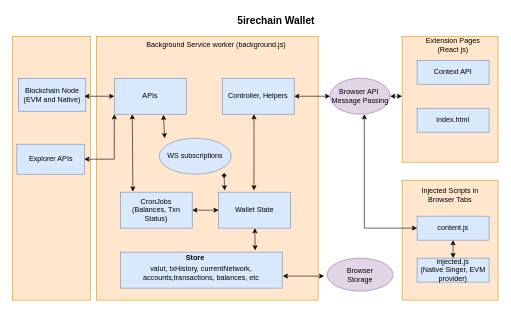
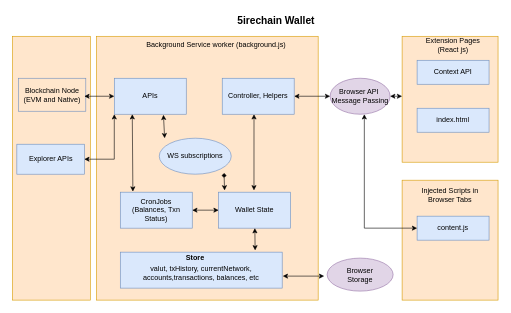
node "Blockchain Node (EVM and Native)": fillcolor #dae8fc -> #ffe6cc
edge "content.js" -- "injected.js (Native Singer, EVM provider)": removed
node "injected.js (Native Singer, EVM provider)": removed
